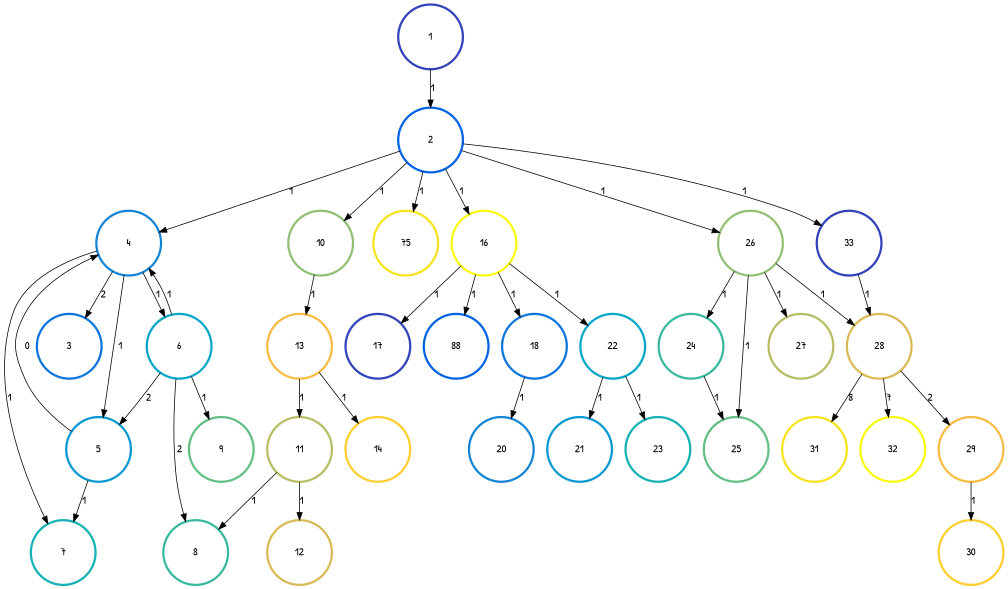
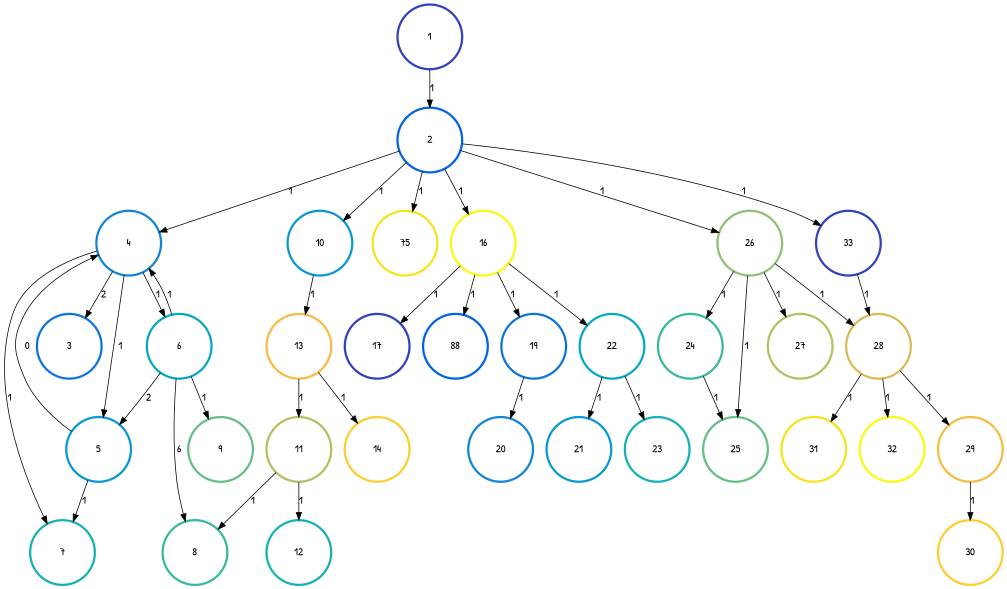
node "10": color #92bf73 -> #0998d1
node "18": label "18" -> "19"
edge "28" -> "31": label "8" -> "1"
edge "28" -> "32": label "7" -> "1"
edge "28" -> "29": label "2" -> "1"
edge "6" -> "8": label "2" -> "6"
node "12": color #d9ba56 -> #15b1b4
